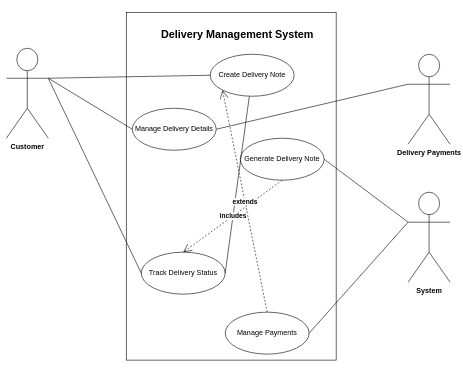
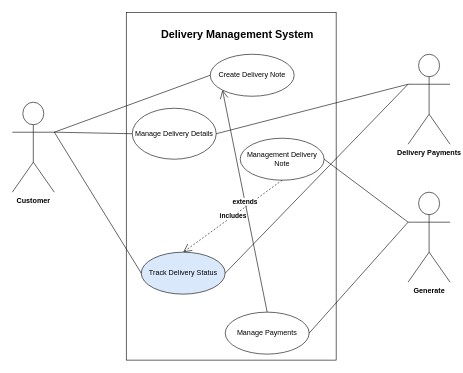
node "Customer": moved (27, 93) -> (33, 147)
node "Manage Delivery Details": size 84x42 -> 84x51
node "Generate Delivery Note": label "Generate Delivery Note" -> "Management Delivery Note"
edge "Create Delivery Note" -- "Track Delivery Status": now "Delivery Payments" -- "Track Delivery Status"
edge "Manage Payments" -> "Create Delivery Note": style dashed -> solid
node "Track Delivery Status": fillcolor #ffffff -> #dae8fc
node "System": label "System" -> "Generate"
